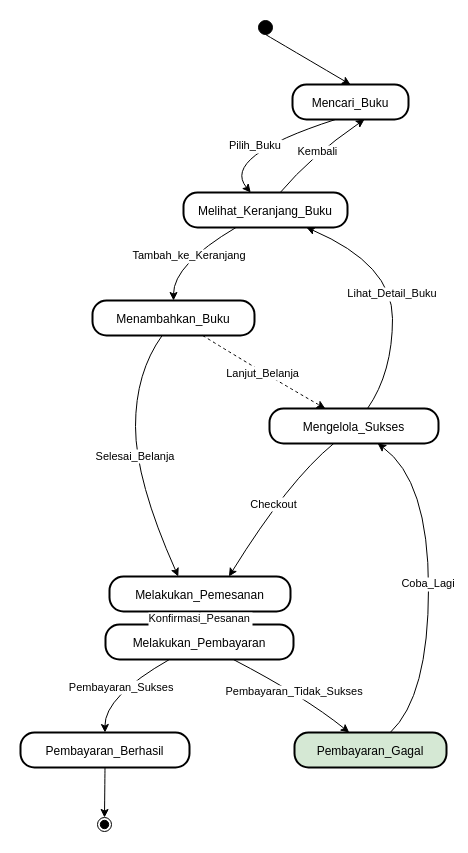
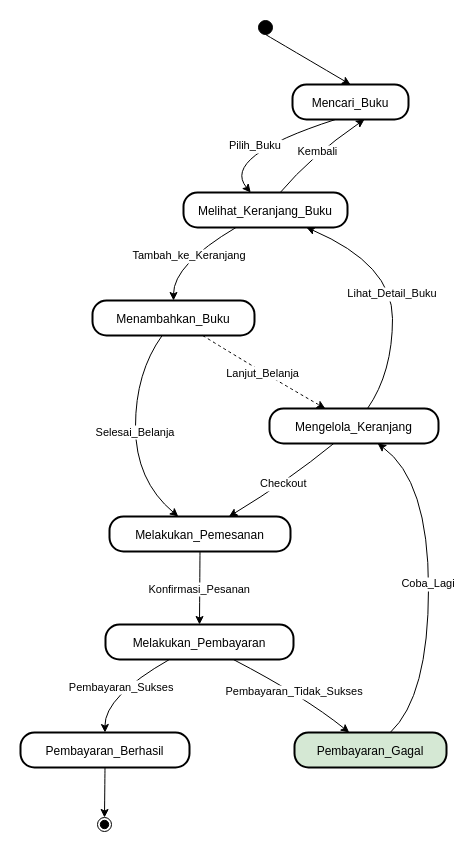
node "Mengelola_Sukses": label "Mengelola_Sukses" -> "Mengelola_Keranjang"
node "Melakukan_Pemesanan": moved (200, 594) -> (200, 534)
